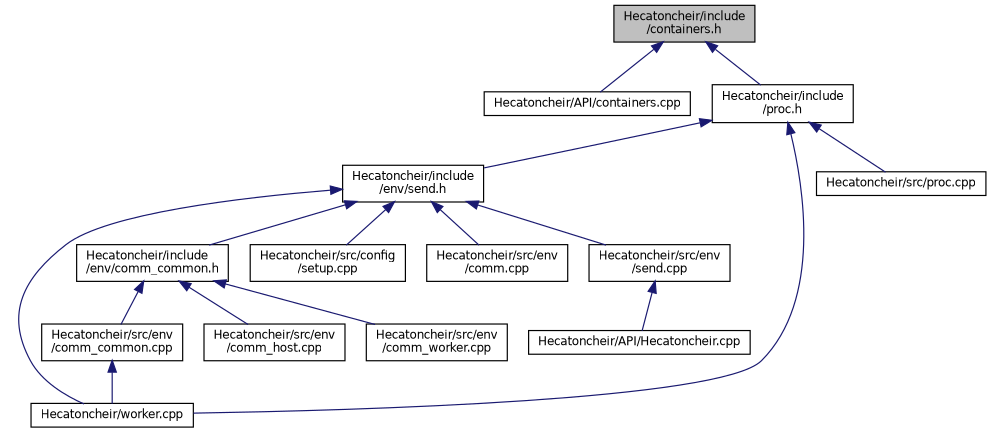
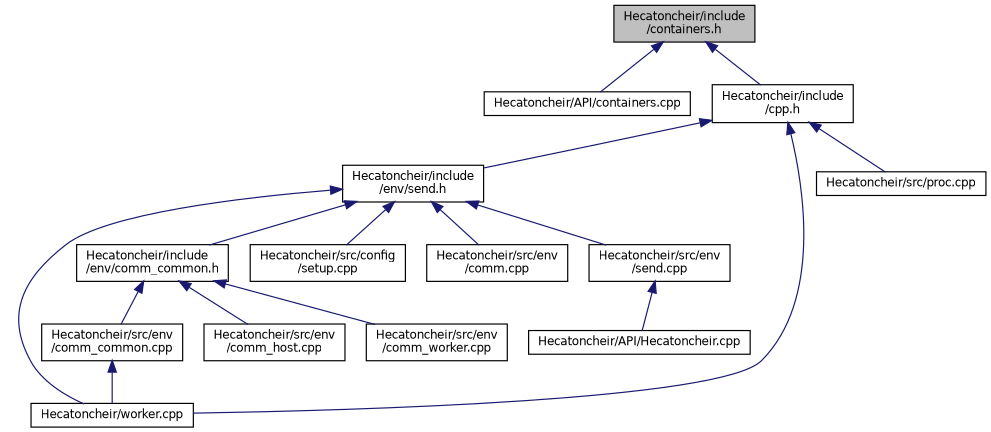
node "Hecatoncheir/include /proc.h": label "Hecatoncheir/include /proc.h" -> "Hecatoncheir/include /cpp.h"
